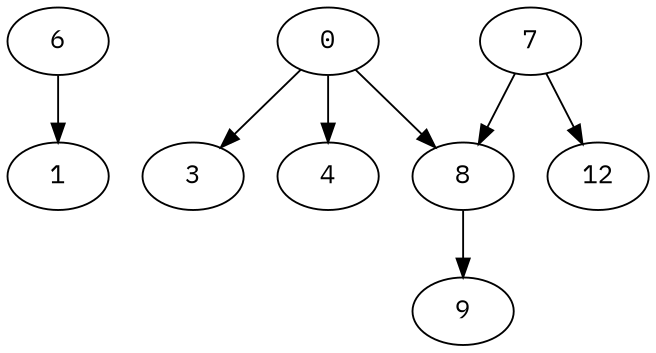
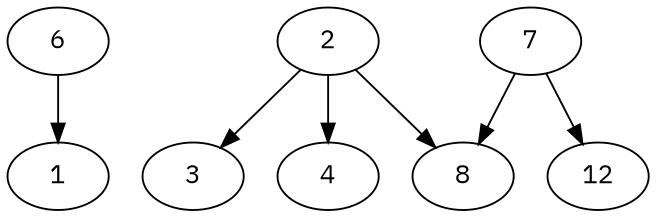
node "0": label "0" -> "2"
node "9": removed
